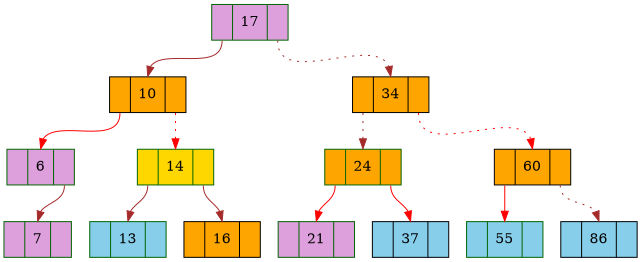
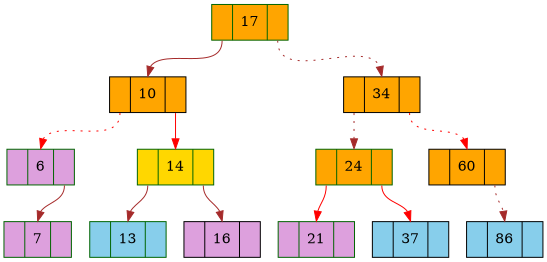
node "17": fillcolor plum -> orange
edge "10" -> "14": style dotted -> solid
edge "10" -> "6": style solid -> dotted
node "16": fillcolor orange -> plum
node "55": removed
